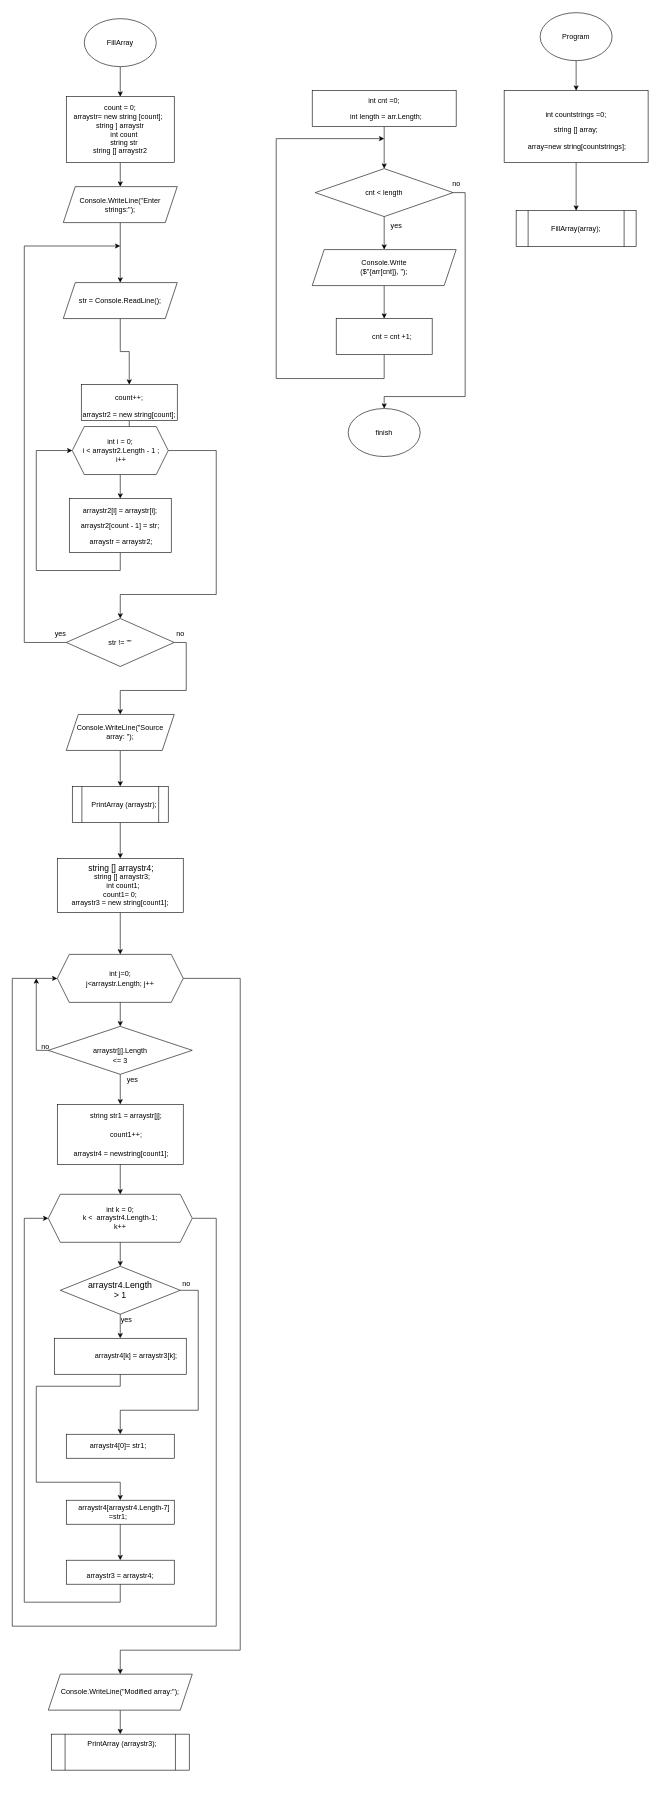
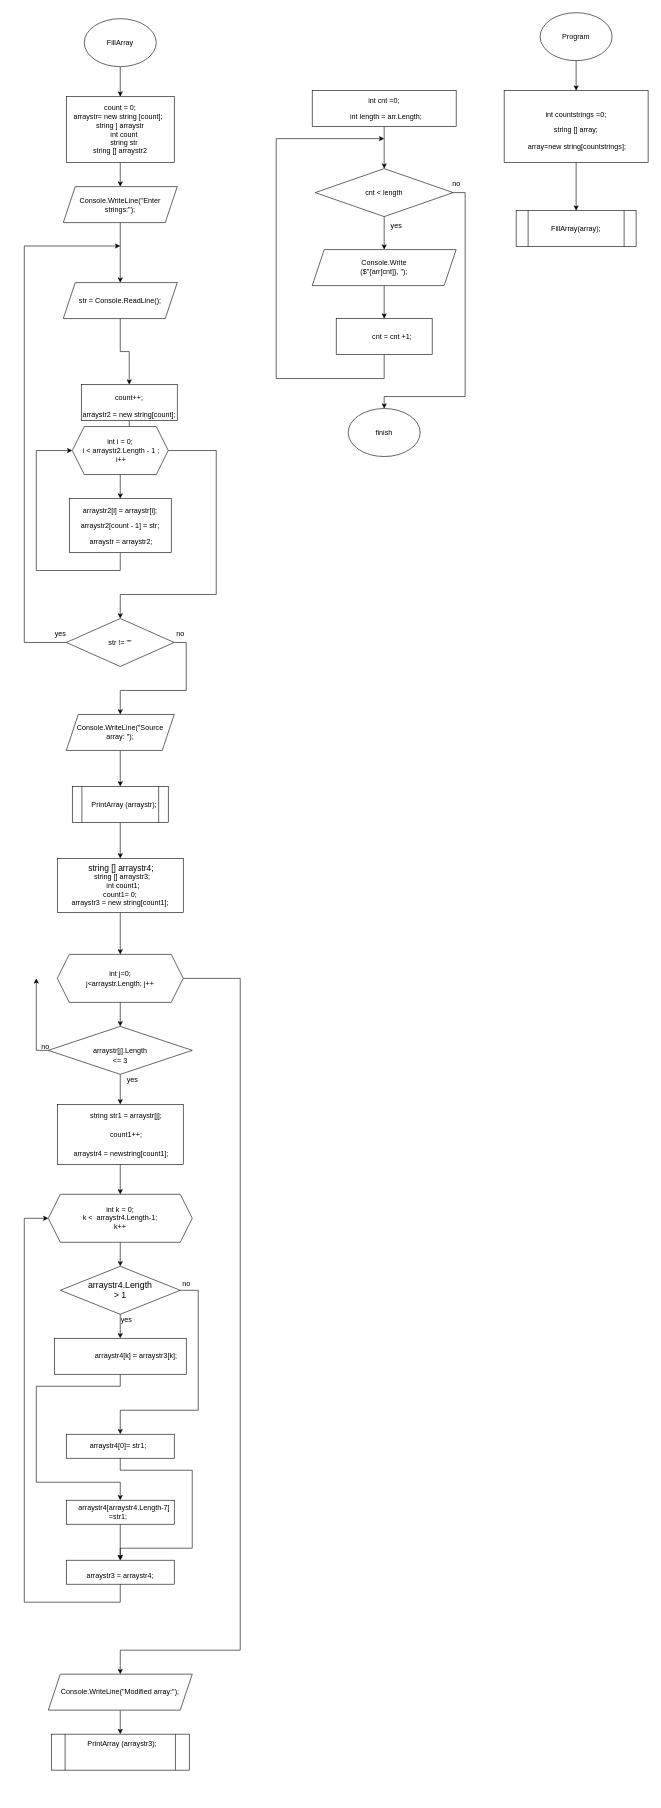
edge "int k = 0; k < arraystr4.Length-1; k++" -> "int j=0; j<arraystr.Length; j++": removed
edge "arraystr4[0]= str1;" -> "arraystr3 = arraystr4;": added
